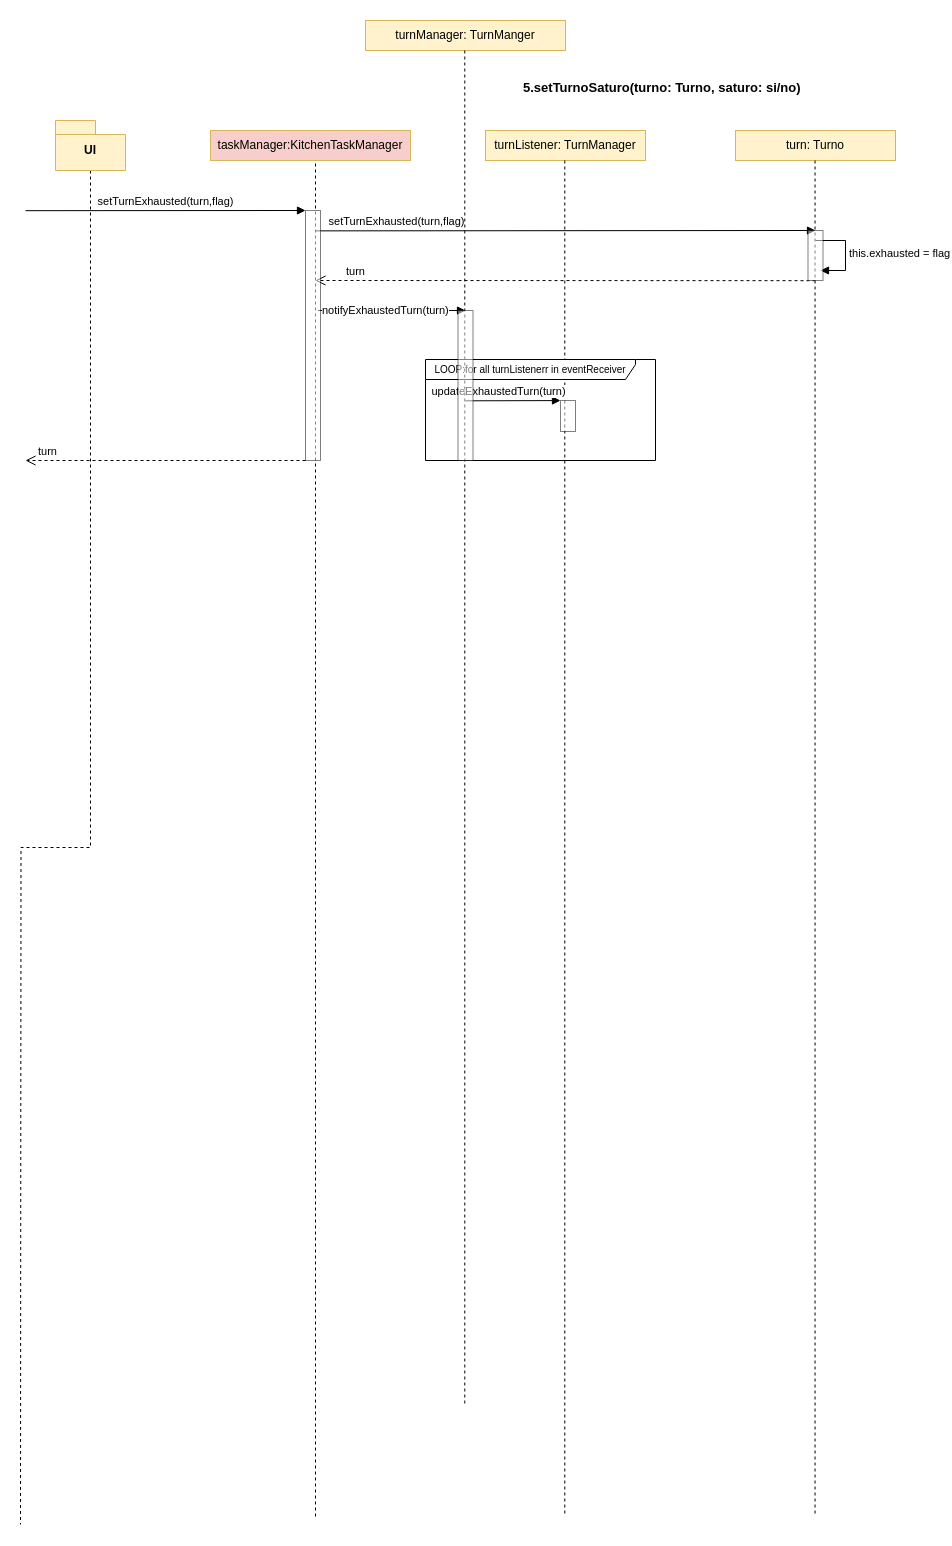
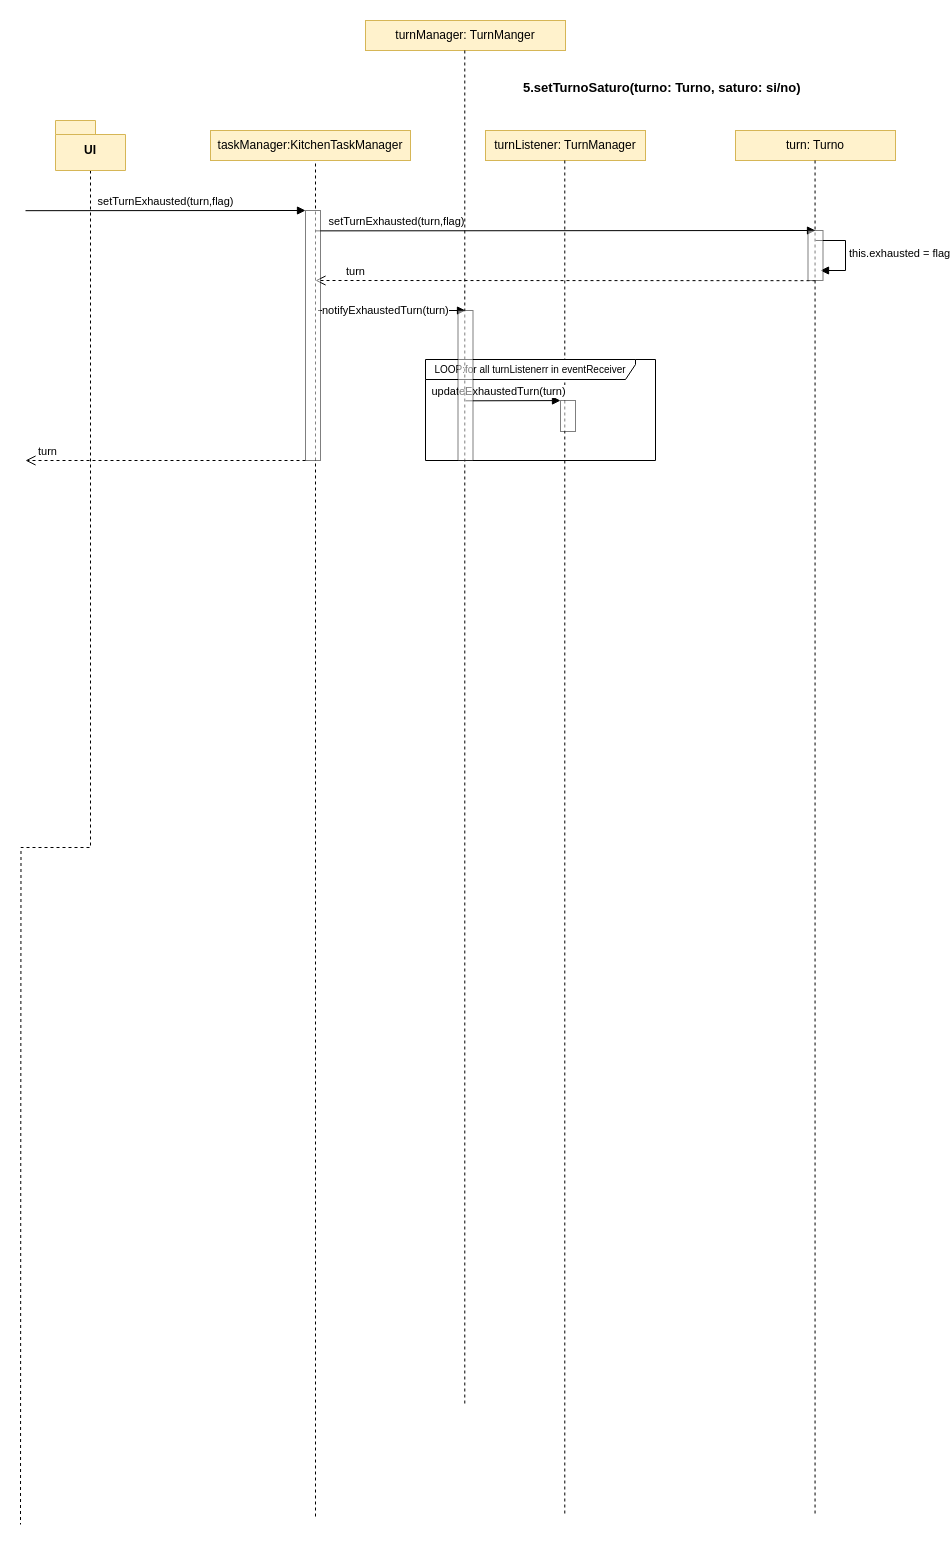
node "taskManager:KitchenTaskManager": fillcolor #f8cecc -> #fff2cc
